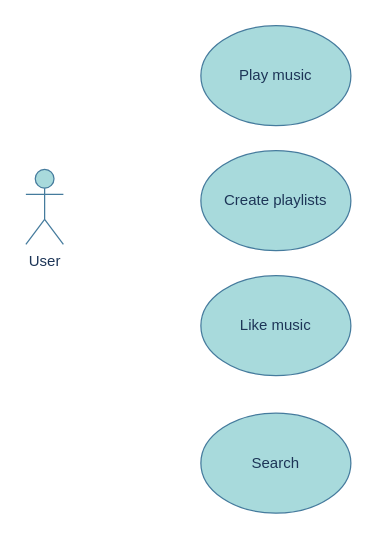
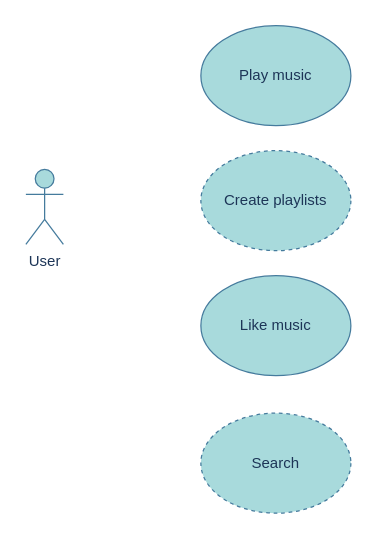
node "Create playlists": style solid -> dashed
node "Search": style solid -> dashed
